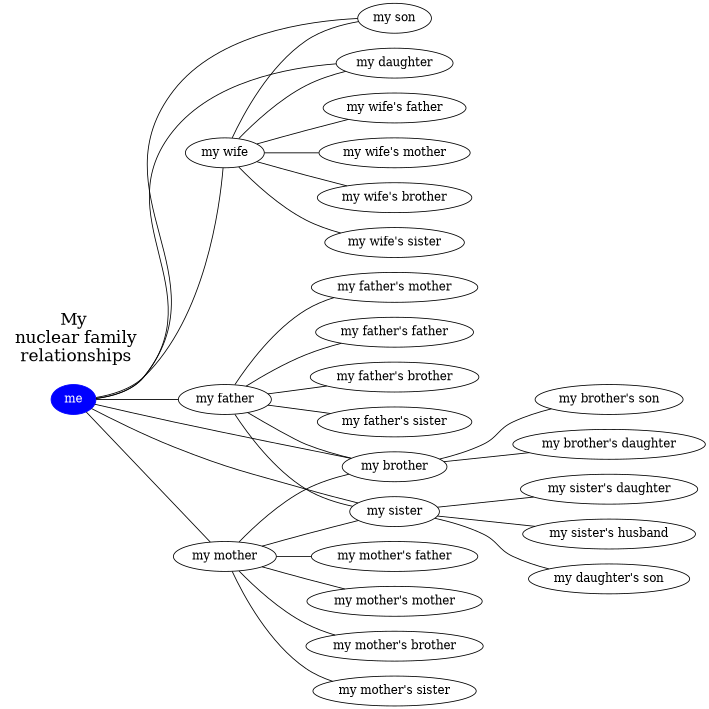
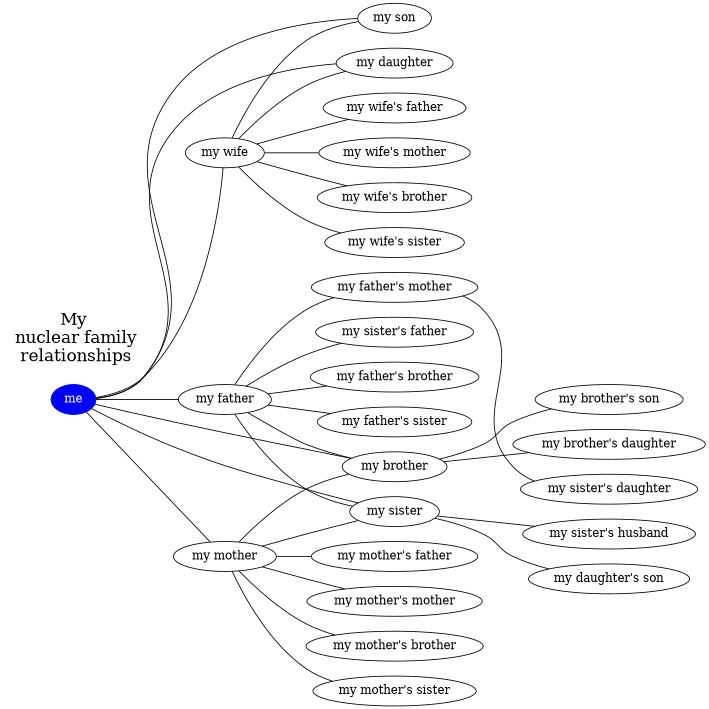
node "my father's father": label "my father's father" -> "my sister's father"
edge "my sister's daughter" -- "my sister": now "my sister's daughter" -- "my father's mother"
